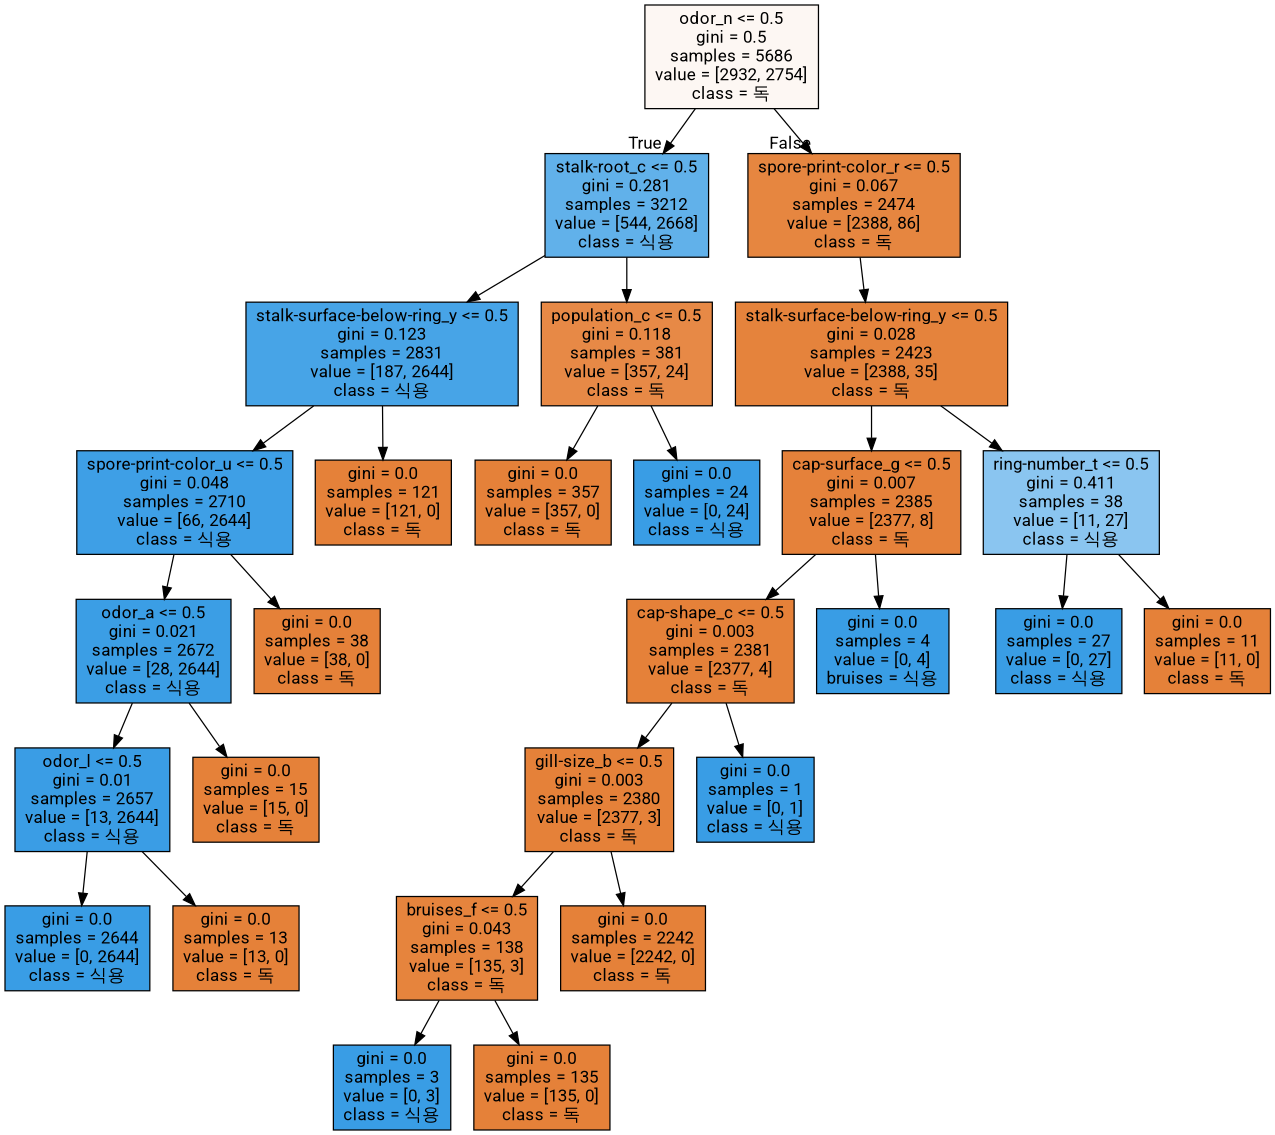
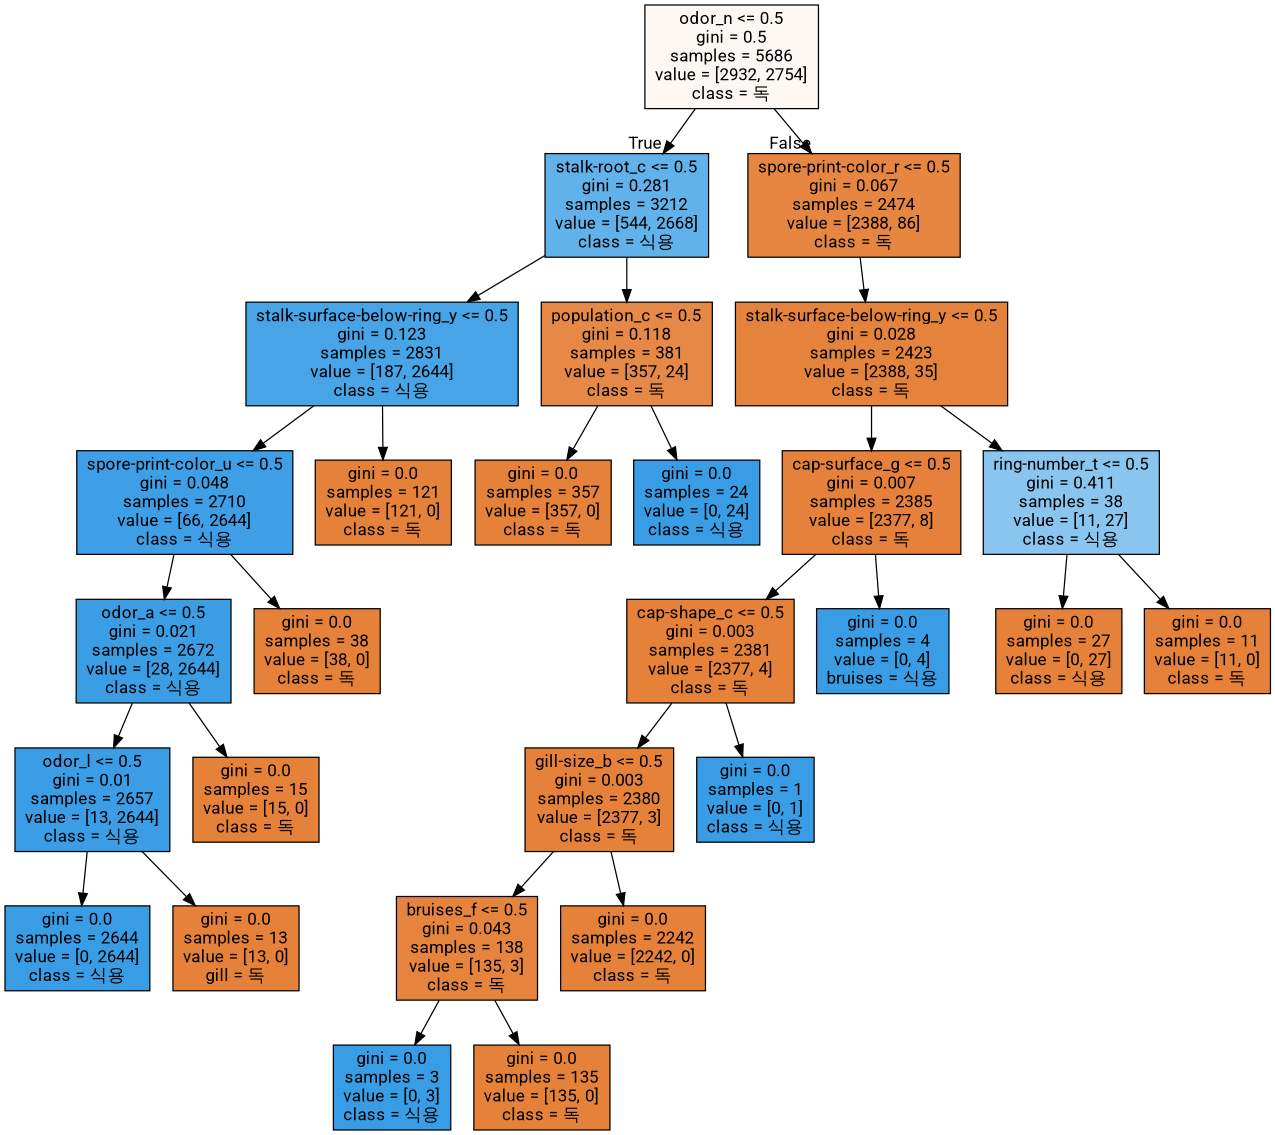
node "gini = 0.0 samples = 27 value = [0, 27] class = 식용": fillcolor #399de5 -> #e58139
node "gini = 0.0 samples = 13 value = [13, 0] class = 독": label "gini = 0.0 samples = 13 value = [13, 0] class = 독" -> "gini = 0.0 samples = 13 value = [13, 0] gill = 독"
